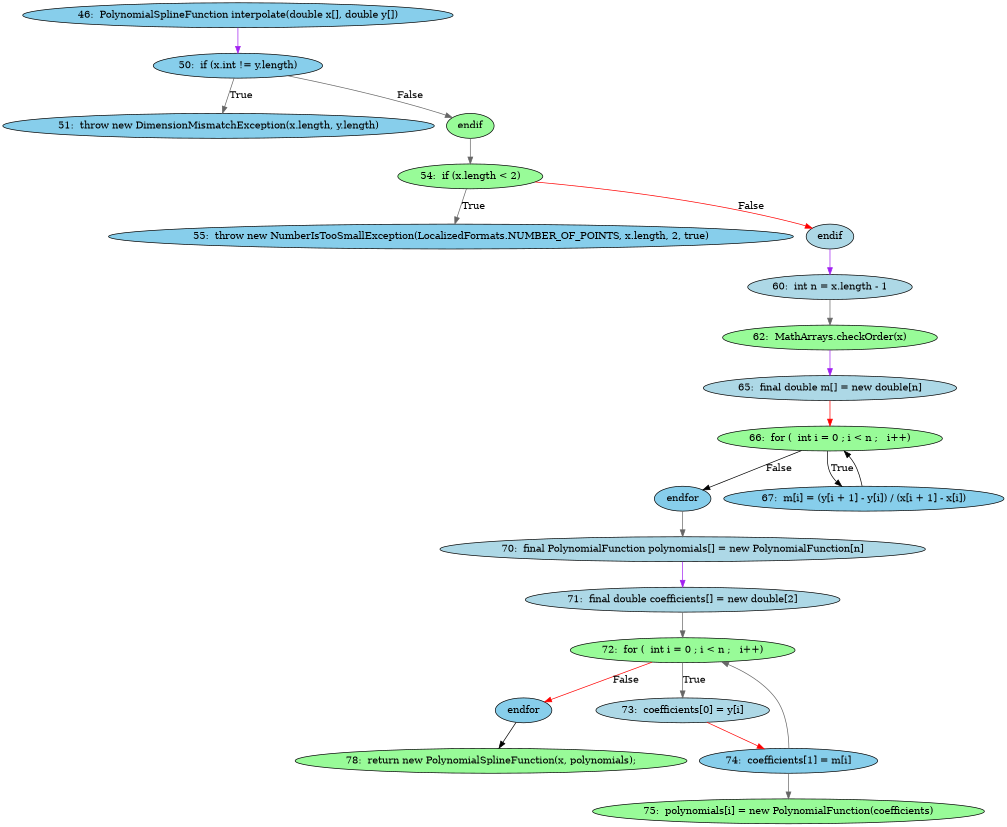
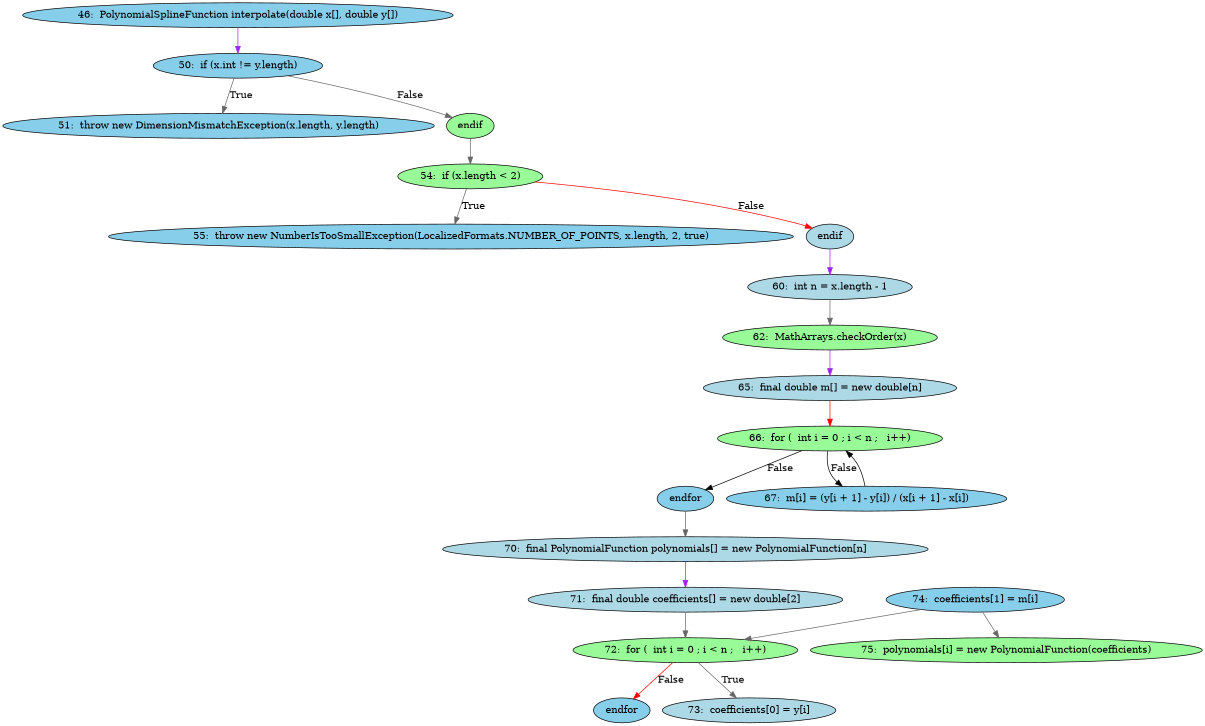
edge "66:  for (  int i = 0 ; i < n ;   i++)" -> "67:  m[i] = (y[i + 1] - y[i]) / (x[i + 1] - x[i])": label "True" -> "False"
edge "73:  coefficients[0] = y[i]" -> "74:  coefficients[1] = m[i]": removed
node "78:  return new PolynomialSplineFunction(x, polynomials);": removed
